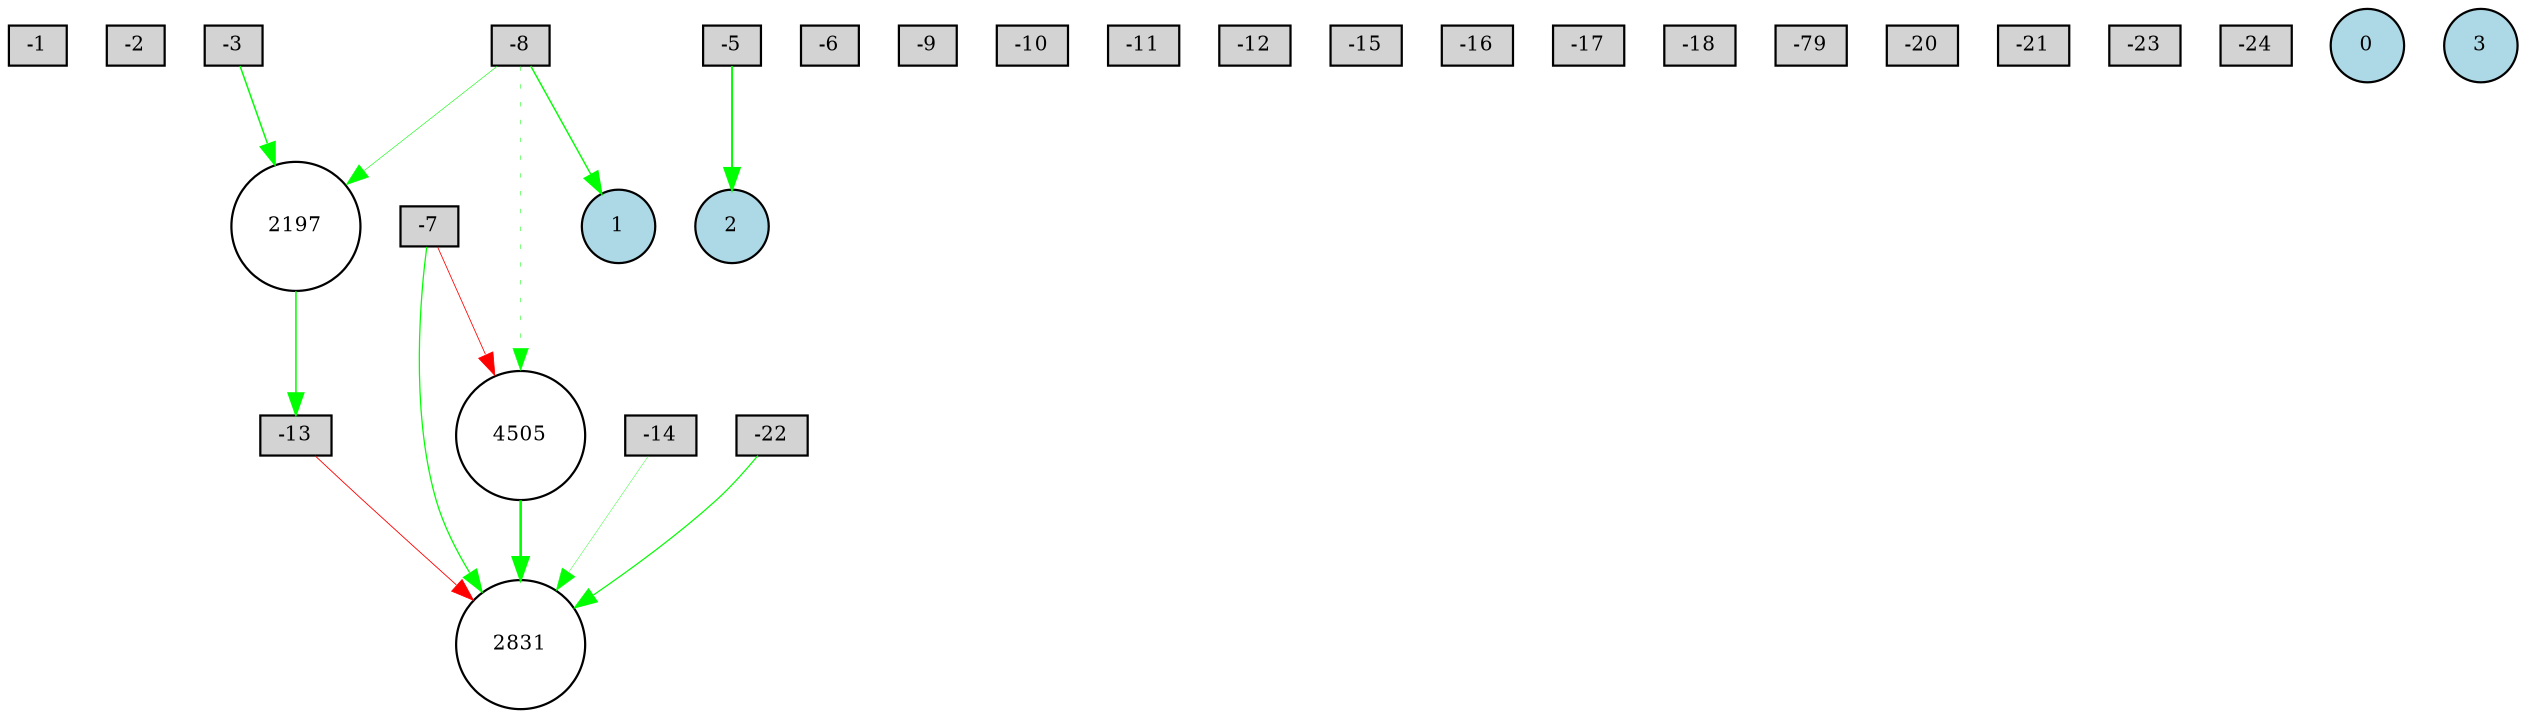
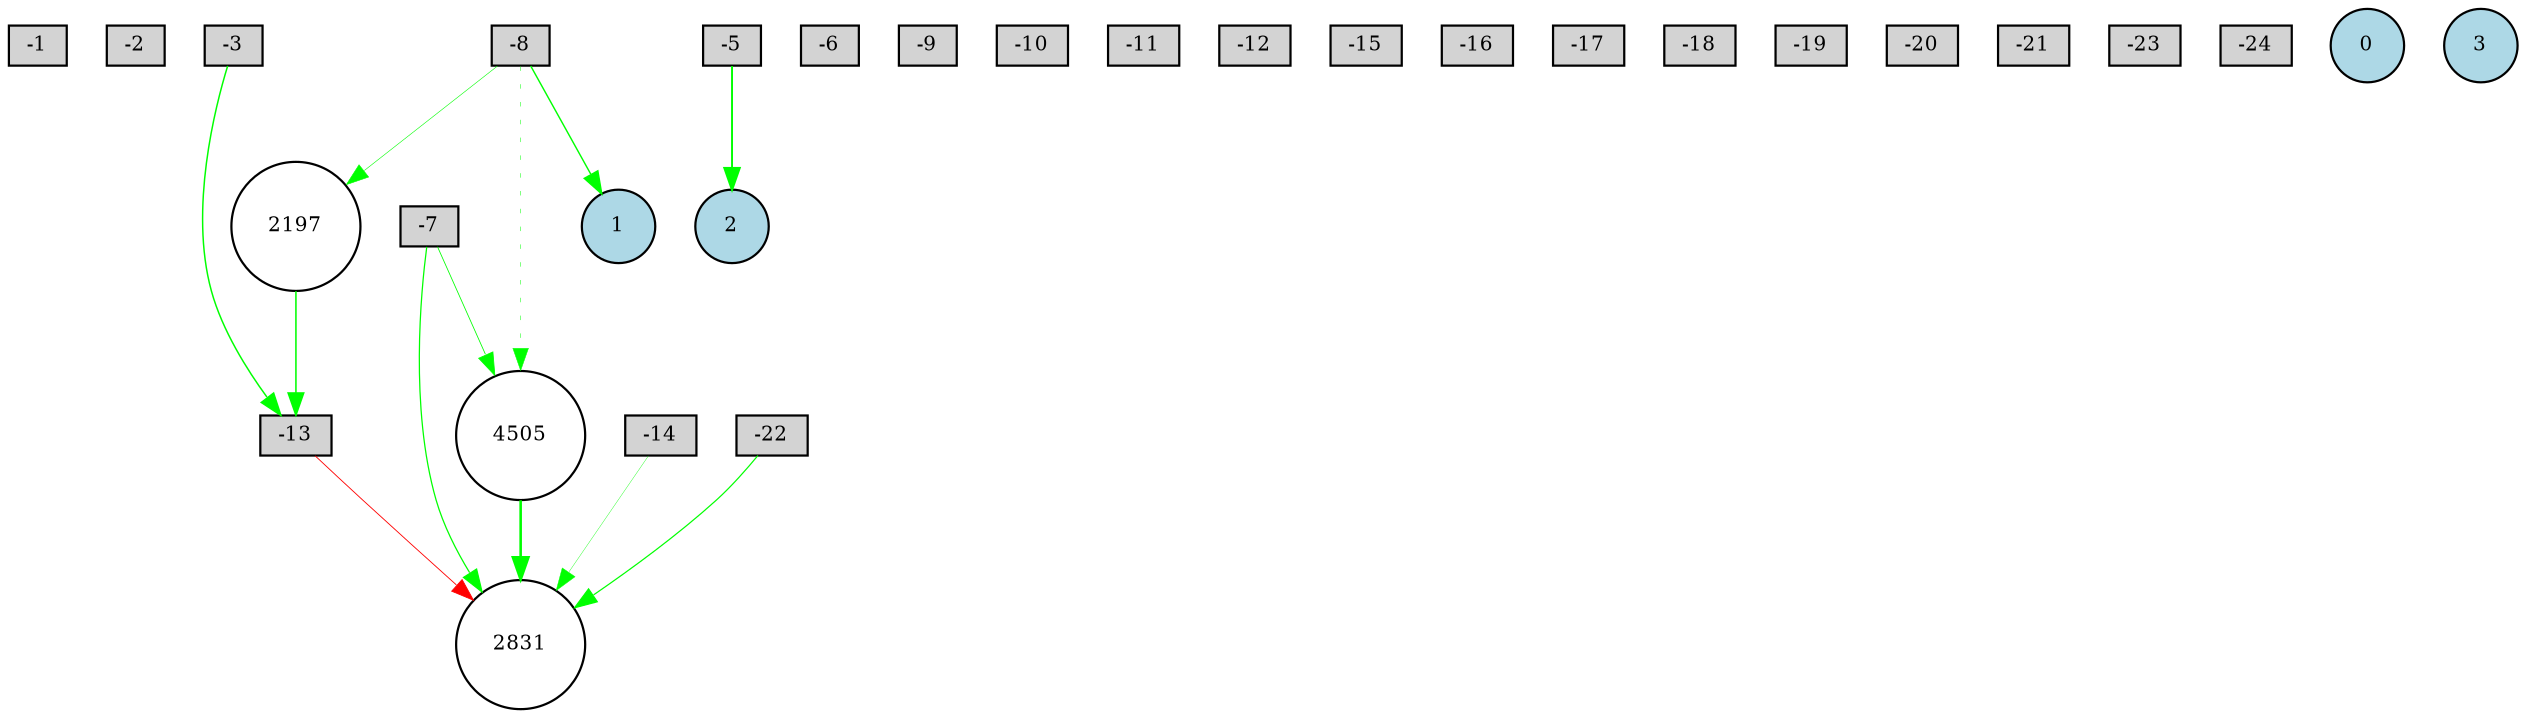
node "-79": label "-79" -> "-19"
edge "-3" -> "2197": now "-3" -> "-13"
edge "-7" -> "4505": color red -> green
